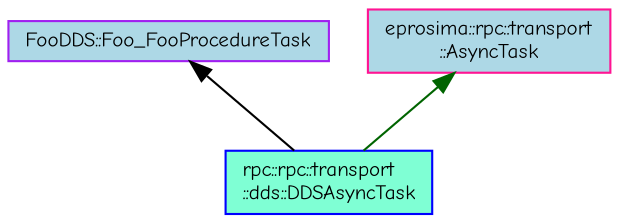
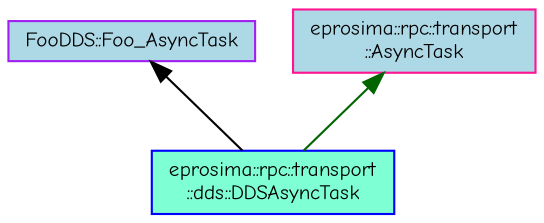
node "FooDDS::Foo_FooProcedureTask": label "FooDDS::Foo_FooProcedureTask" -> "FooDDS::Foo_AsyncTask"
node "rpc::rpc::transport ::dds::DDSAsyncTask": label "rpc::rpc::transport ::dds::DDSAsyncTask" -> "eprosima::rpc::transport ::dds::DDSAsyncTask"
